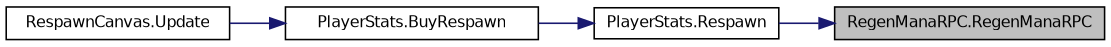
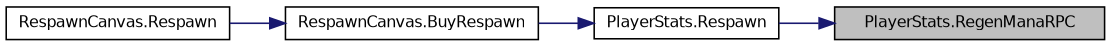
node "RespawnCanvas.Update": label "RespawnCanvas.Update" -> "RespawnCanvas.Respawn"
node "PlayerStats.BuyRespawn": label "PlayerStats.BuyRespawn" -> "RespawnCanvas.BuyRespawn"
node "RegenManaRPC.RegenManaRPC": label "RegenManaRPC.RegenManaRPC" -> "PlayerStats.RegenManaRPC"
